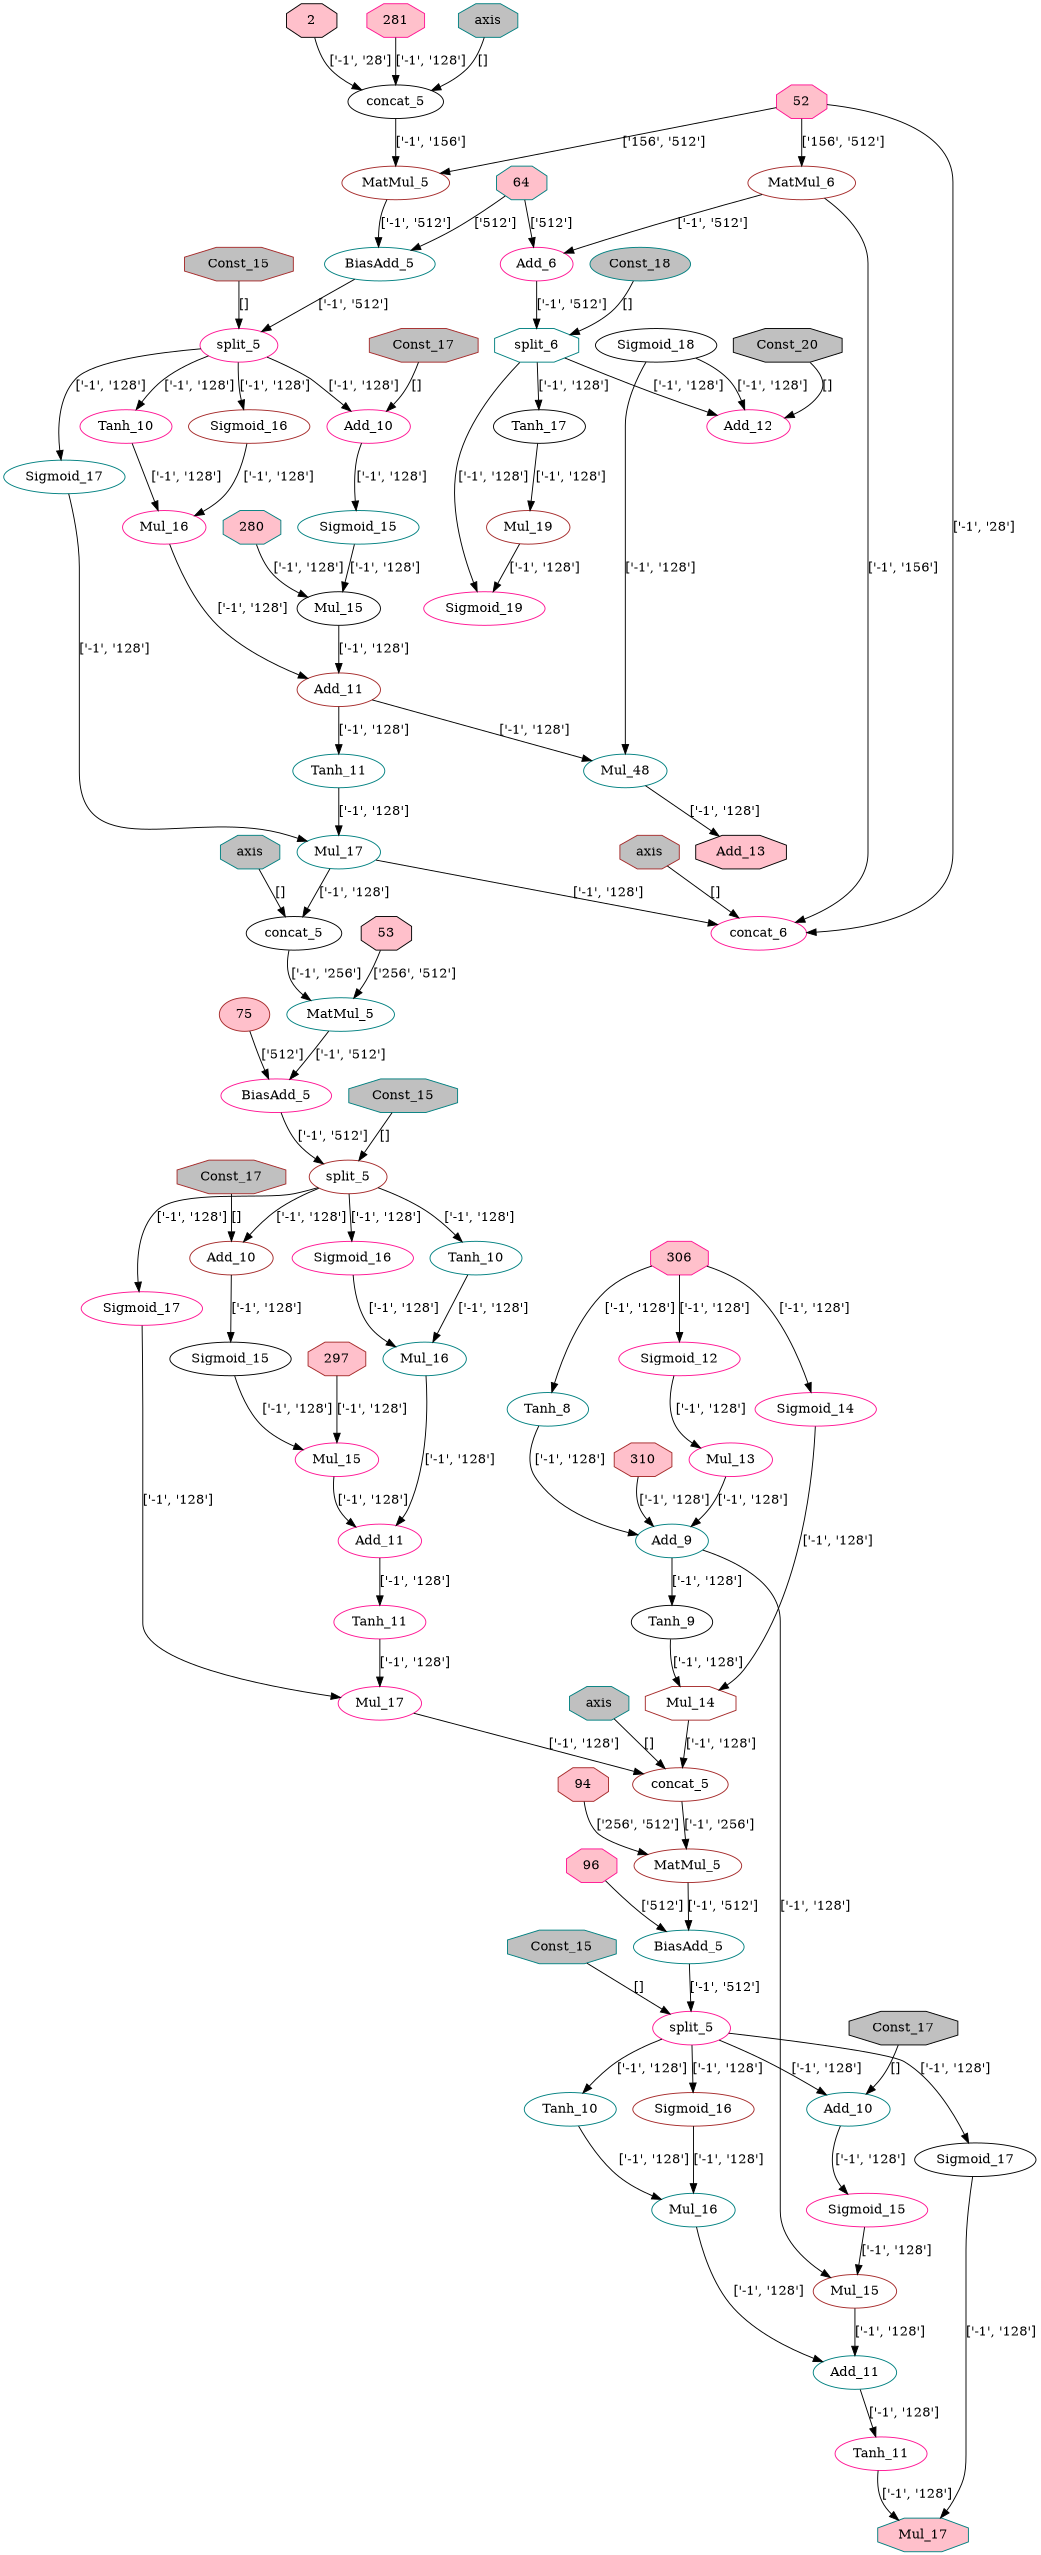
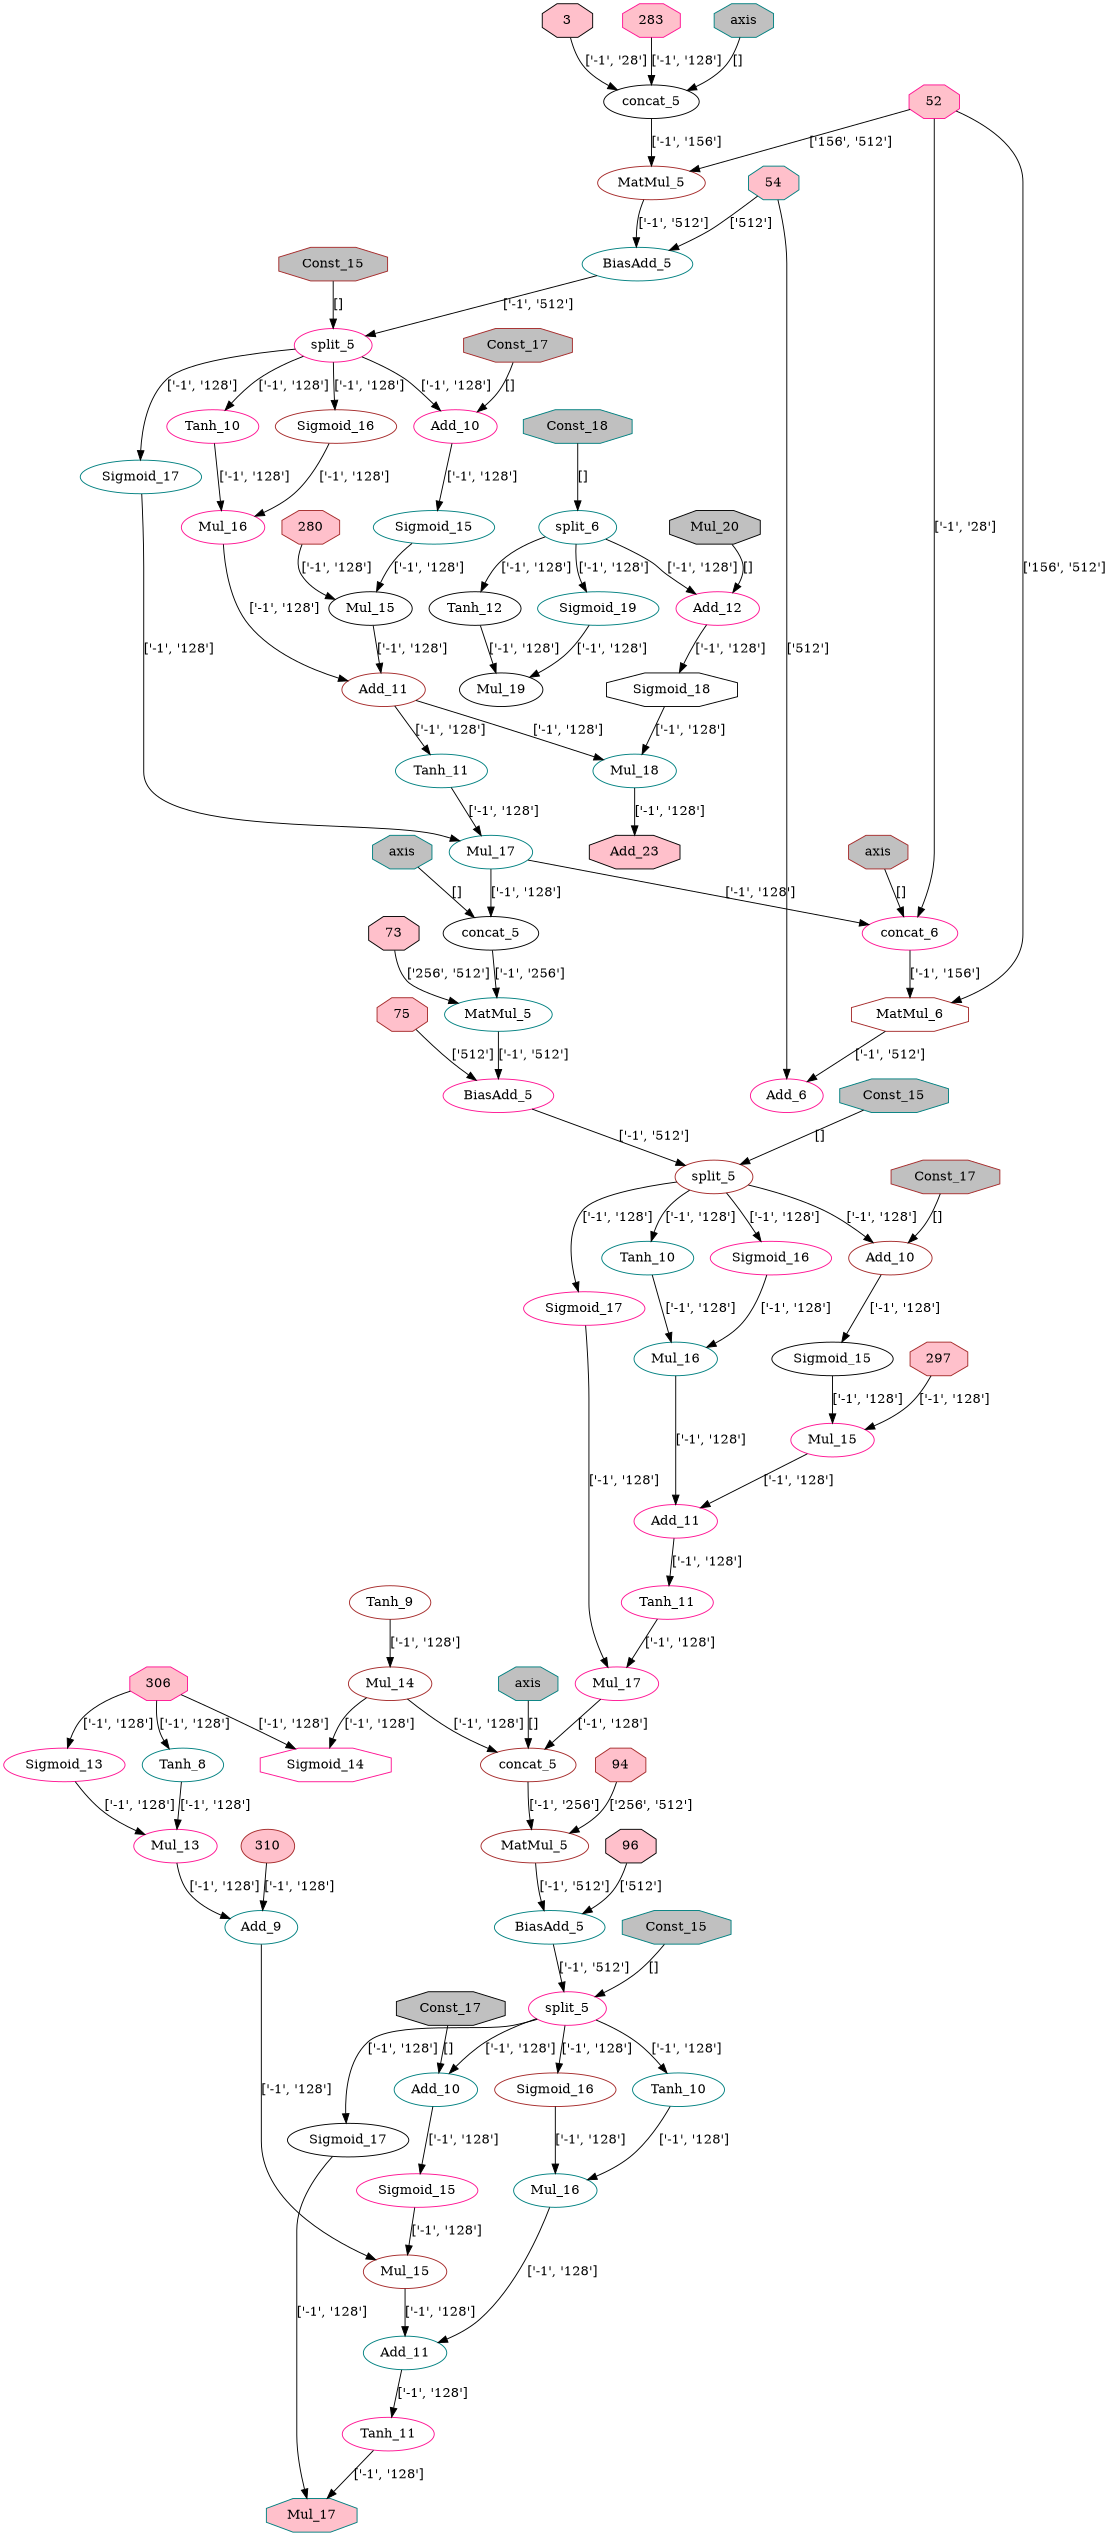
node "2": label "2" -> "3"
node "281": label "281" -> "283"
node "64": label "64" -> "54"
node "MatMul_6": shape ellipse -> octagon
node "Const_18": shape ellipse -> octagon
edge "Add_6" -> "split_6": removed, label "['-1', '512']"
node "split_6": shape octagon -> ellipse
node "Sigmoid_18": shape ellipse -> octagon
node "Const_20": label "Const_20" -> "Mul_20"
edge "Sigmoid_18" -> "Add_12": reversed
node "Tanh_17": label "Tanh_17" -> "Tanh_12"
node "280": color teal -> brown
node "Mul_19": color brown -> black
edge "Mul_19" -> "Sigmoid_19": reversed
edge "MatMul_6" -> "concat_6": reversed
node "Sigmoid_19": color deeppink -> teal
node "Mul_48": label "Mul_48" -> "Mul_18"
node "Add_13": label "Add_13" -> "Add_23"
node "53": label "53" -> "73"
node "75": shape ellipse -> octagon
node "Sigmoid_12": label "Sigmoid_12" -> "Sigmoid_13"
node "Sigmoid_14": shape ellipse -> octagon
node "310": shape octagon -> ellipse
edge "Tanh_8" -> "Add_9": now "Tanh_8" -> "Mul_13"
edge "Sigmoid_14" -> "Mul_14": reversed
edge "Add_9" -> "Tanh_9": removed, label "['-1', '128']"
node "Tanh_9": color black -> brown
node "Mul_14": shape octagon -> ellipse
node "96": color deeppink -> black
